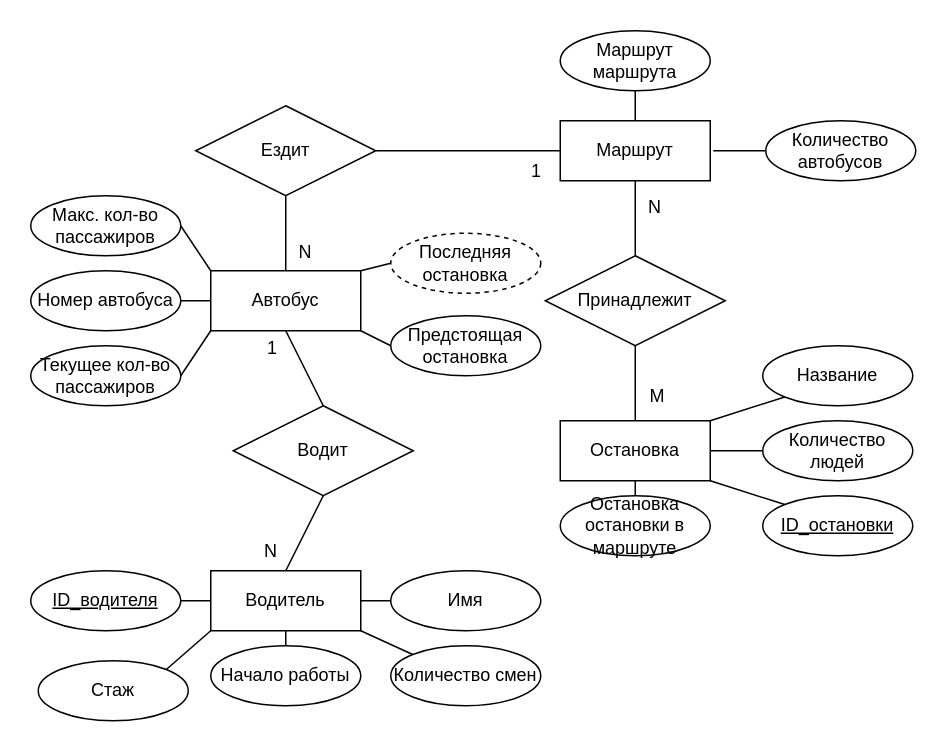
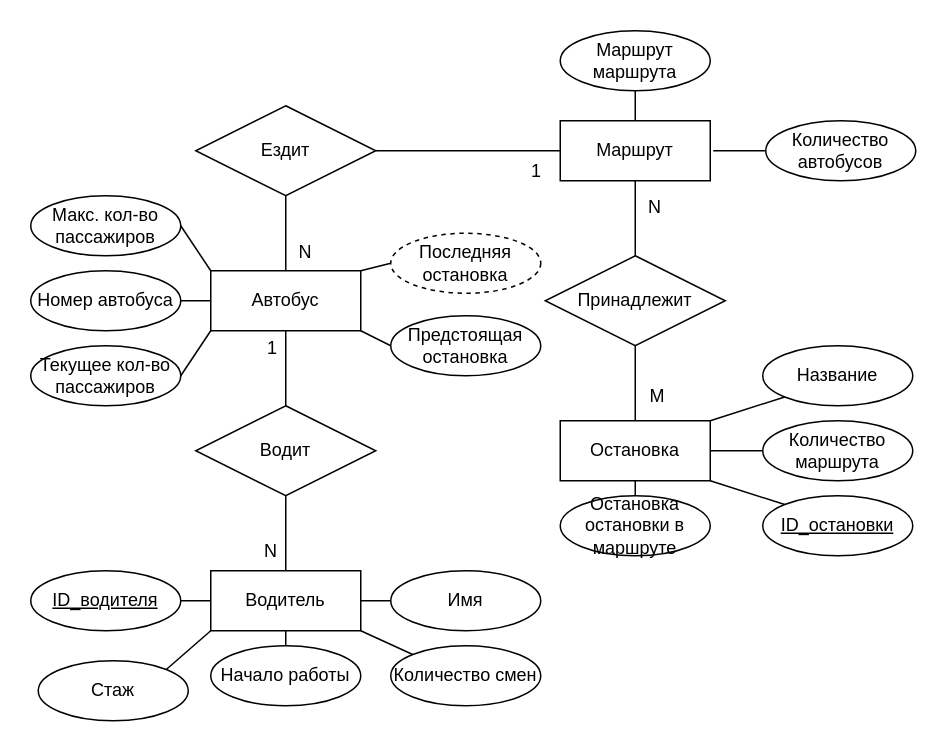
node "Водит": moved (323, 451) -> (286, 451)
node "Количество людей": label "Количество людей" -> "Количество маршрута"
